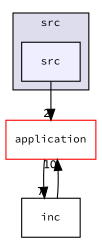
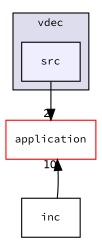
cluster "src": label "src" -> "vdec"
edge "application" -> "inc": removed
